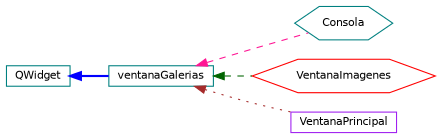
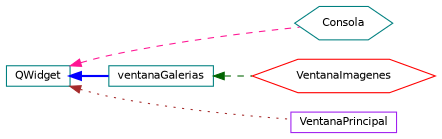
edge "Consola" -> "ventanaGalerias": now "Consola" -> "QWidget"
edge "VentanaPrincipal" -> "ventanaGalerias": now "VentanaPrincipal" -> "QWidget"
